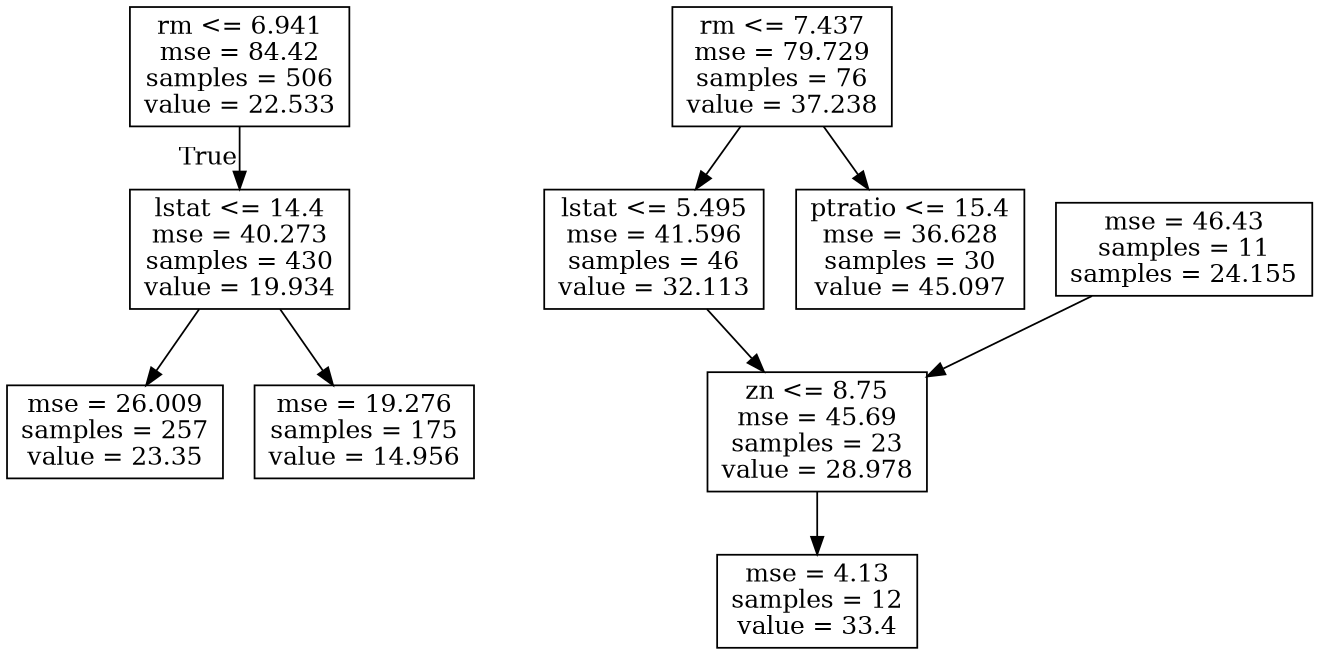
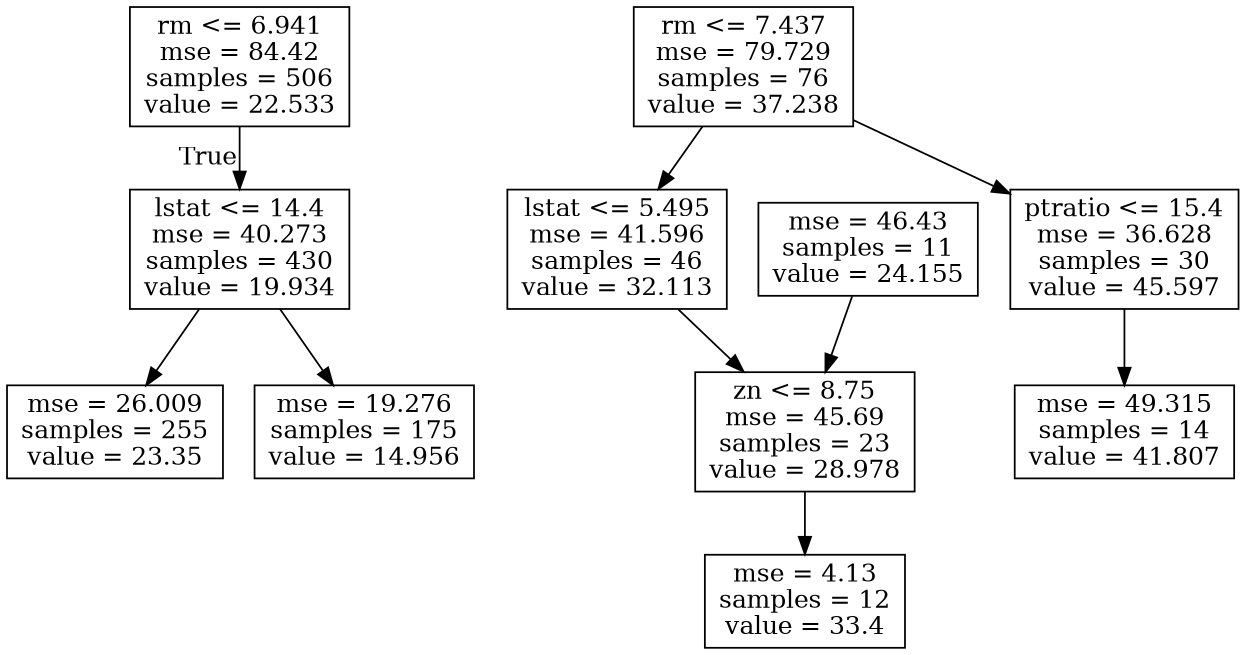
node "ptratio <= 15.4 mse = 36.628 samples = 30 value = 45.097": label "ptratio <= 15.4 mse = 36.628 samples = 30 value = 45.097" -> "ptratio <= 15.4 mse = 36.628 samples = 30 value = 45.597"
node "mse = 46.43 samples = 11 samples = 24.155": label "mse = 46.43 samples = 11 samples = 24.155" -> "mse = 46.43 samples = 11 value = 24.155"
node "mse = 26.009 samples = 257 value = 23.35": label "mse = 26.009 samples = 257 value = 23.35" -> "mse = 26.009 samples = 255 value = 23.35"
node "mse = 49.315 samples = 14 value = 41.807": added
